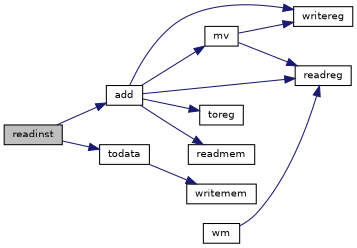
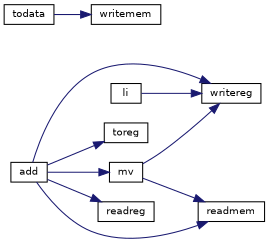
edge "mv" -> "readreg": now "mv" -> "readmem"
node "li": added
node "readinst": removed
node "wm": removed
